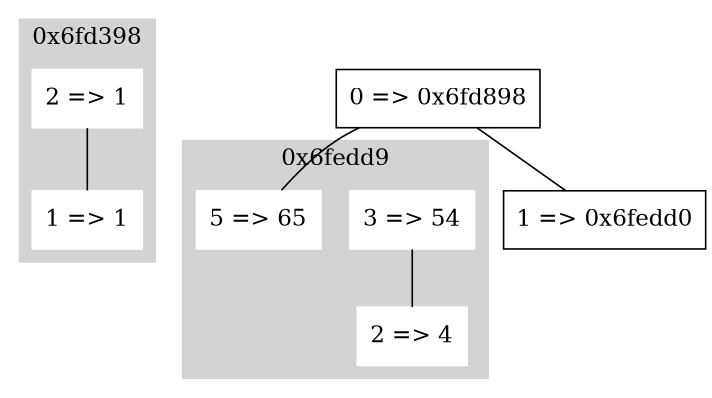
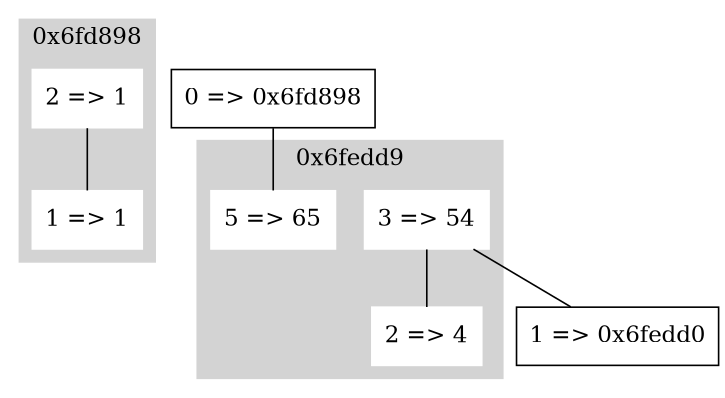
cluster "0x6fd398": label "0x6fd398" -> "0x6fd898"
edge "0 => 0x6fd898" -- "1 => 0x6fedd0": now "3 => 54" -- "1 => 0x6fedd0"
